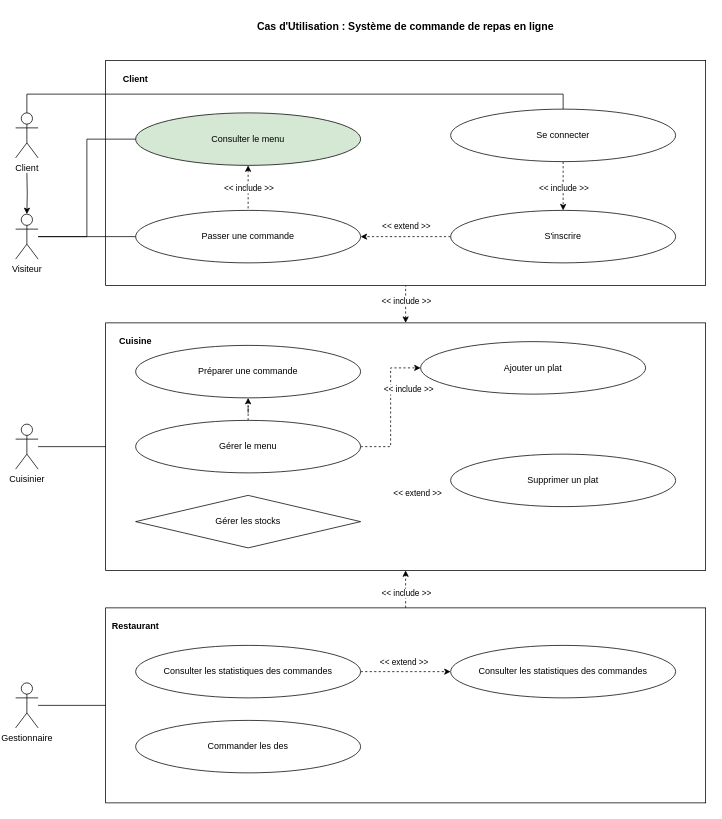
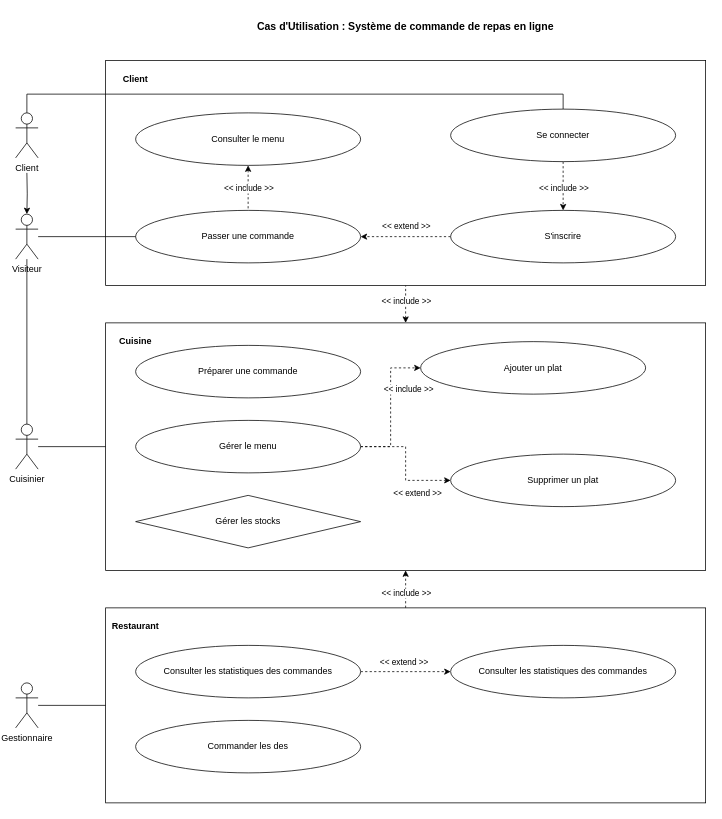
node "Consulter le menu": fillcolor #d5e8d4 -> #ffffff
edge "Consulter le menu" -- "Visiteur": now "Cuisinier" -- "Visiteur"
edge "Gérer le menu" -> "Préparer une commande": now "Gérer le menu" -> "Supprimer un plat"
